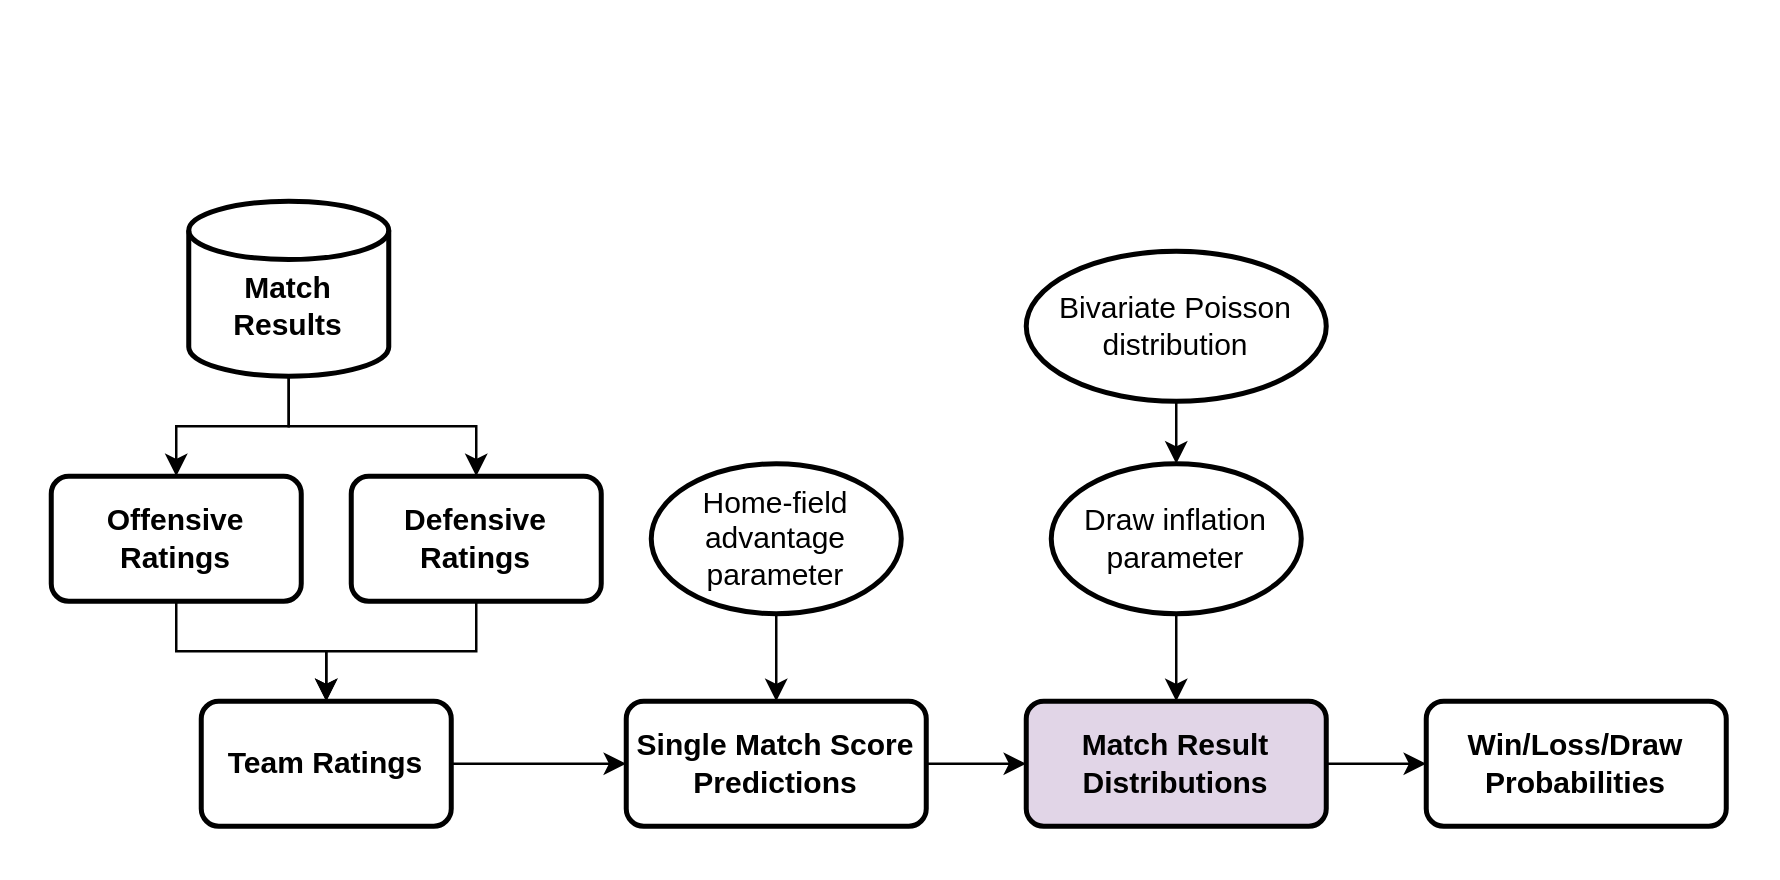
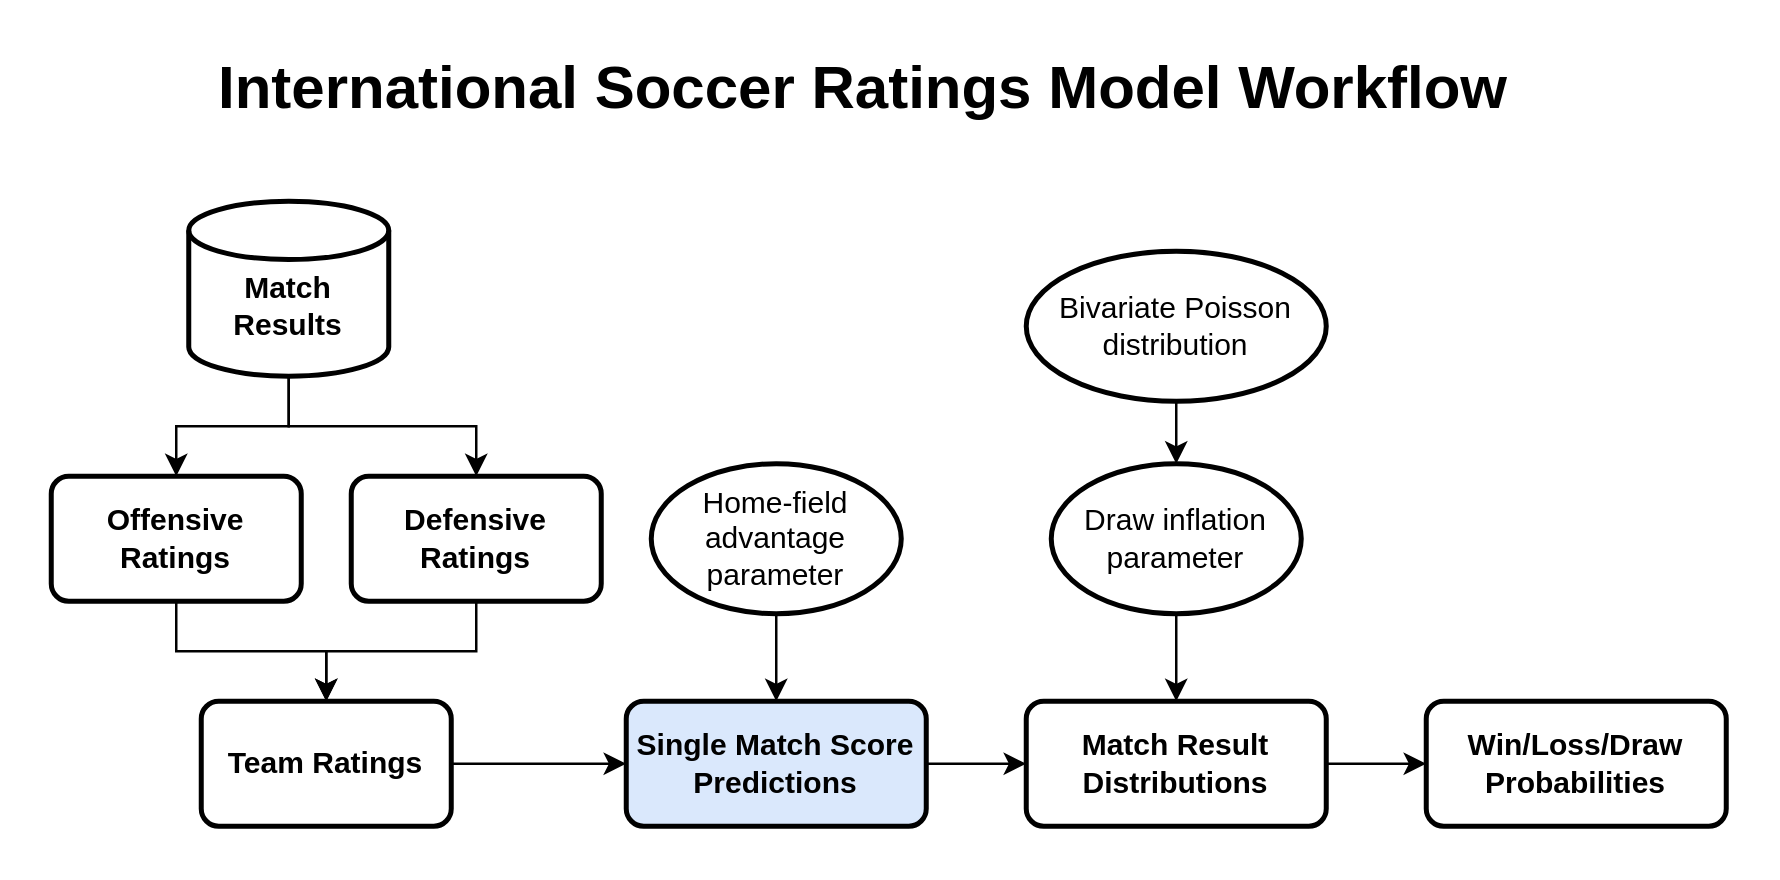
node "International Soccer Ratings Model Workflow": added
node "Single Match Score Predictions": fillcolor #ffffff -> #dae8fc
node "Match Result Distributions": fillcolor #e1d5e7 -> #ffffff
